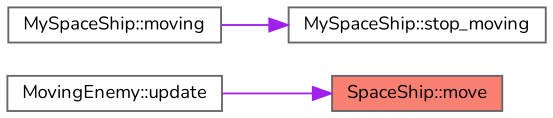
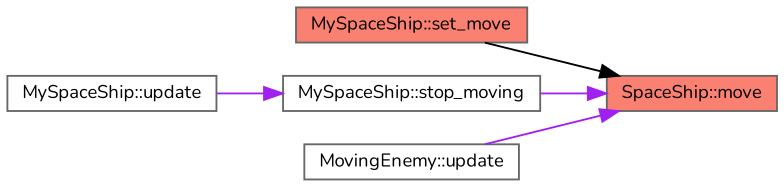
node "MySpaceShip::moving": label "MySpaceShip::moving" -> "MySpaceShip::update"
node "MySpaceShip::set_move": added
edge "MySpaceShip::stop_moving" -> "SpaceShip::move": added
